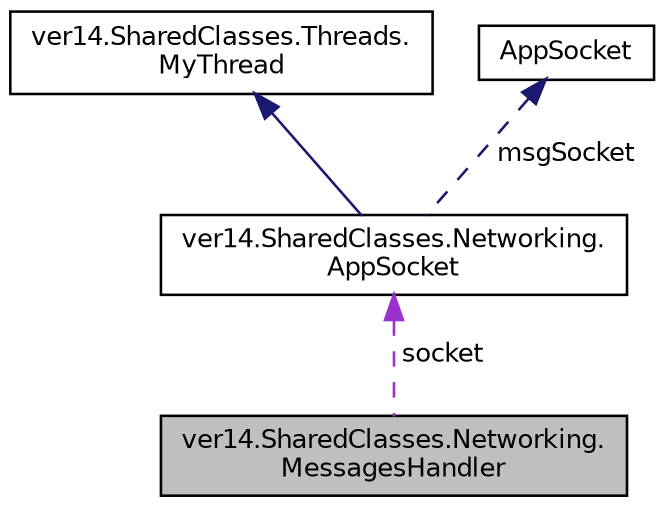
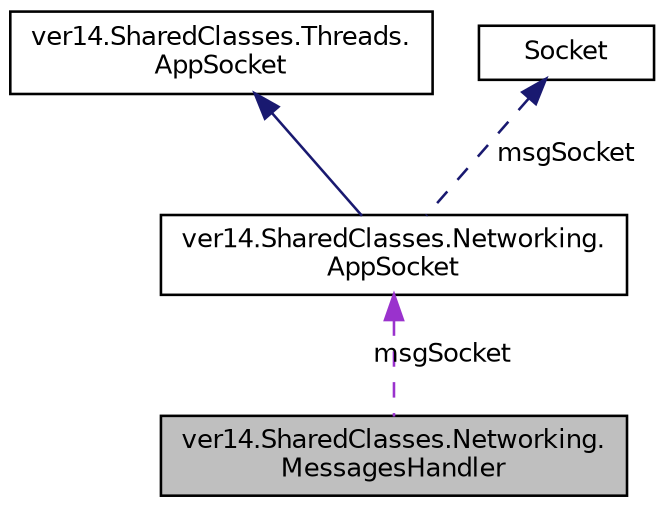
node "ver14.SharedClasses.Threads. MyThread": label "ver14.SharedClasses.Threads. MyThread" -> "ver14.SharedClasses.Threads. AppSocket"
node "AppSocket": label "AppSocket" -> "Socket"
edge "ver14.SharedClasses.Networking. MessagesHandler" -> "ver14.SharedClasses.Networking. AppSocket": label " socket" -> " msgSocket"
